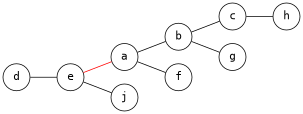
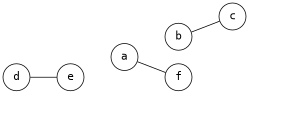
node "h": removed
edge "b" -- "a": removed
node "g": removed
edge "a" -- "e": removed
node "j": removed
